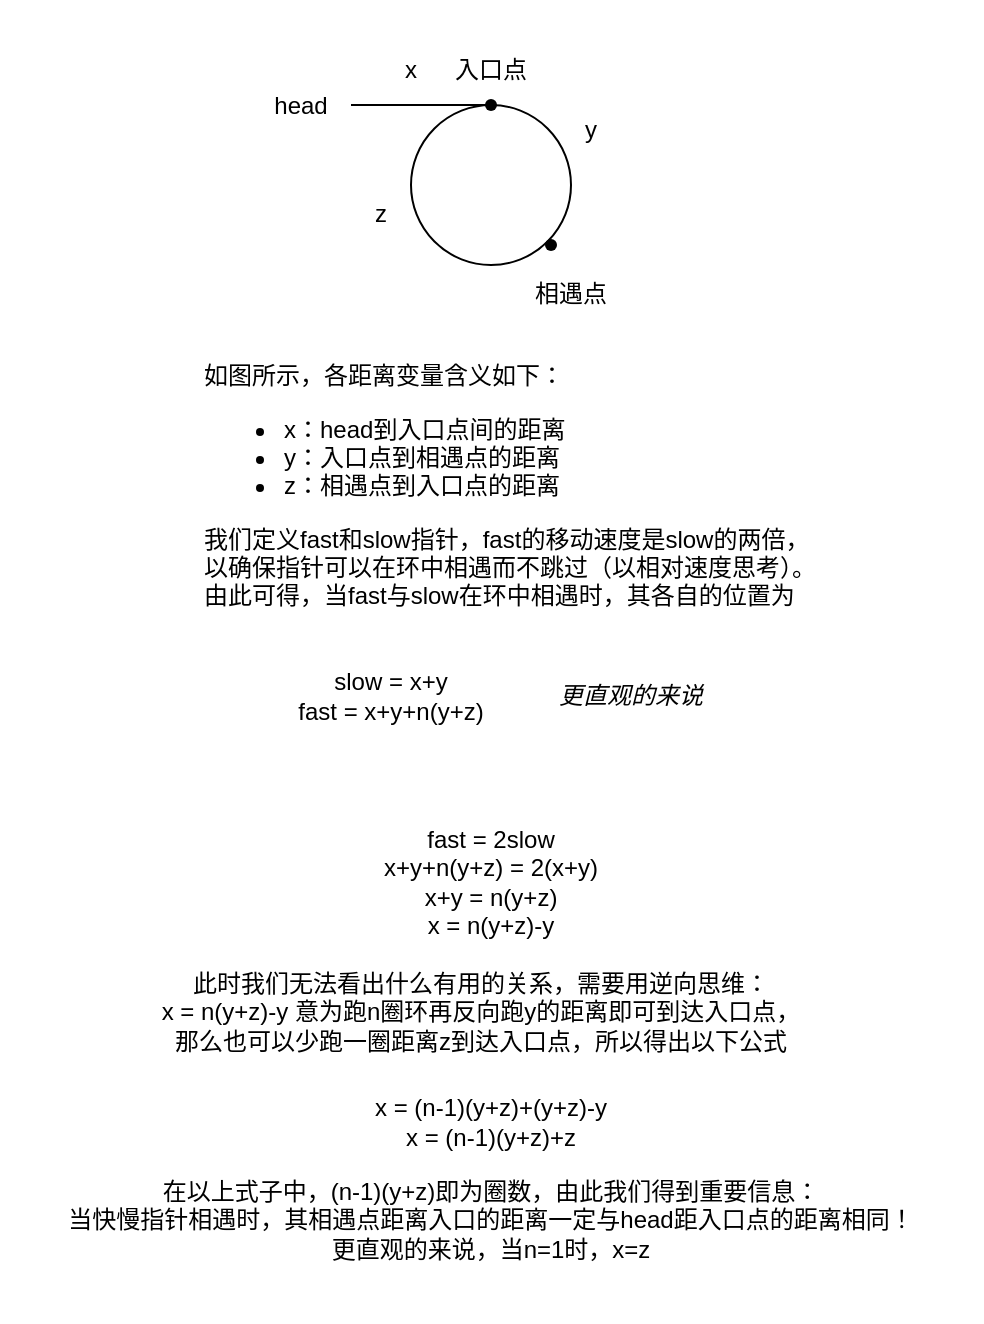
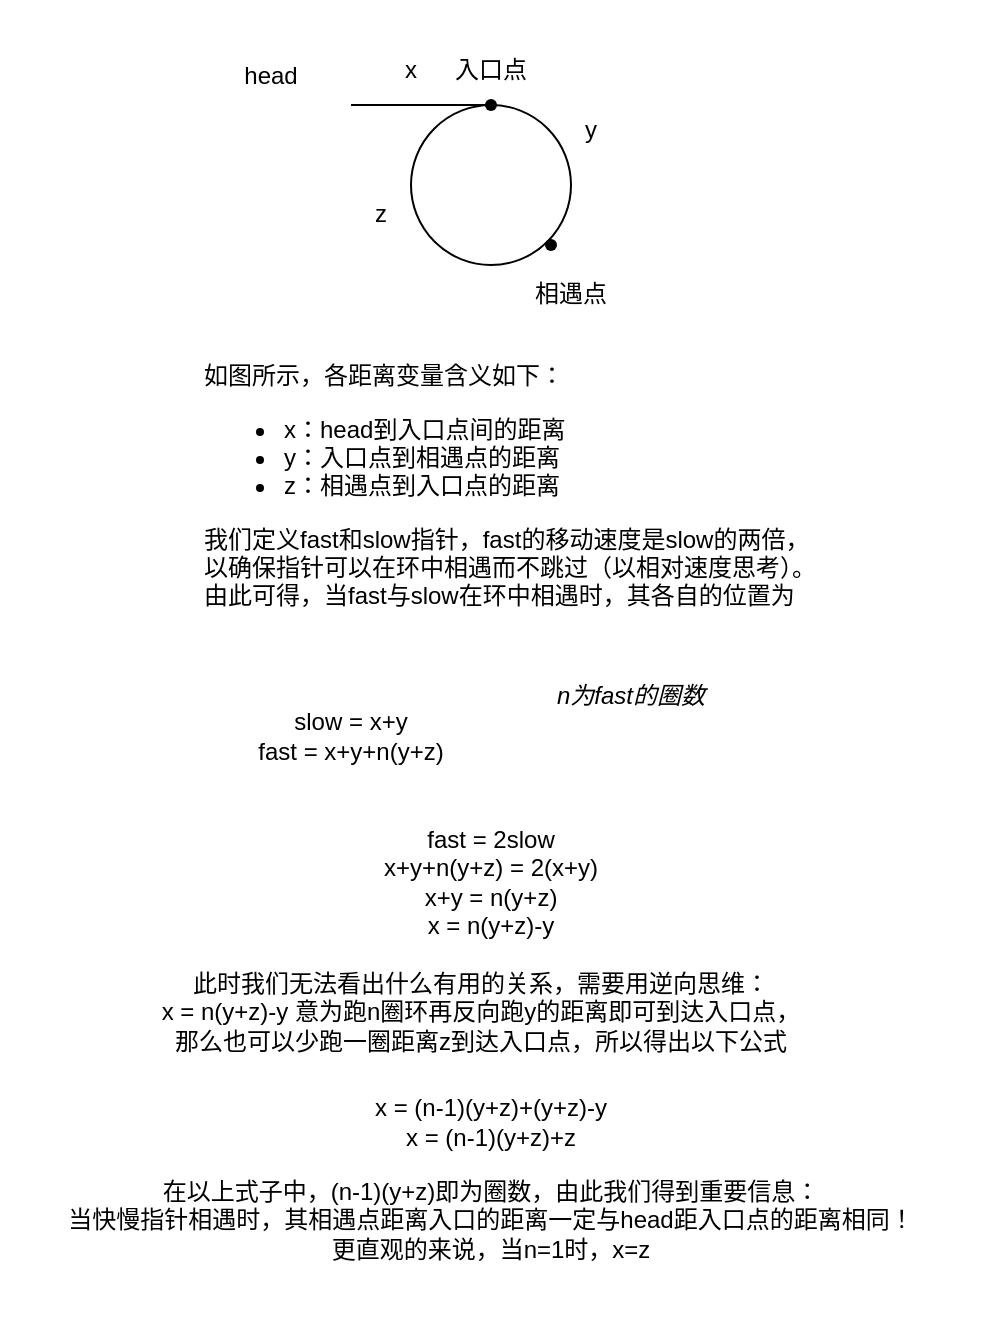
node "head": moved (301, 107) -> (271, 77)
node "slow = x+y fast = x+y+n(y+z)": moved (391, 697) -> (351, 737)
node "更直观的来说": label "更直观的来说" -> "n为fast的圈数"
